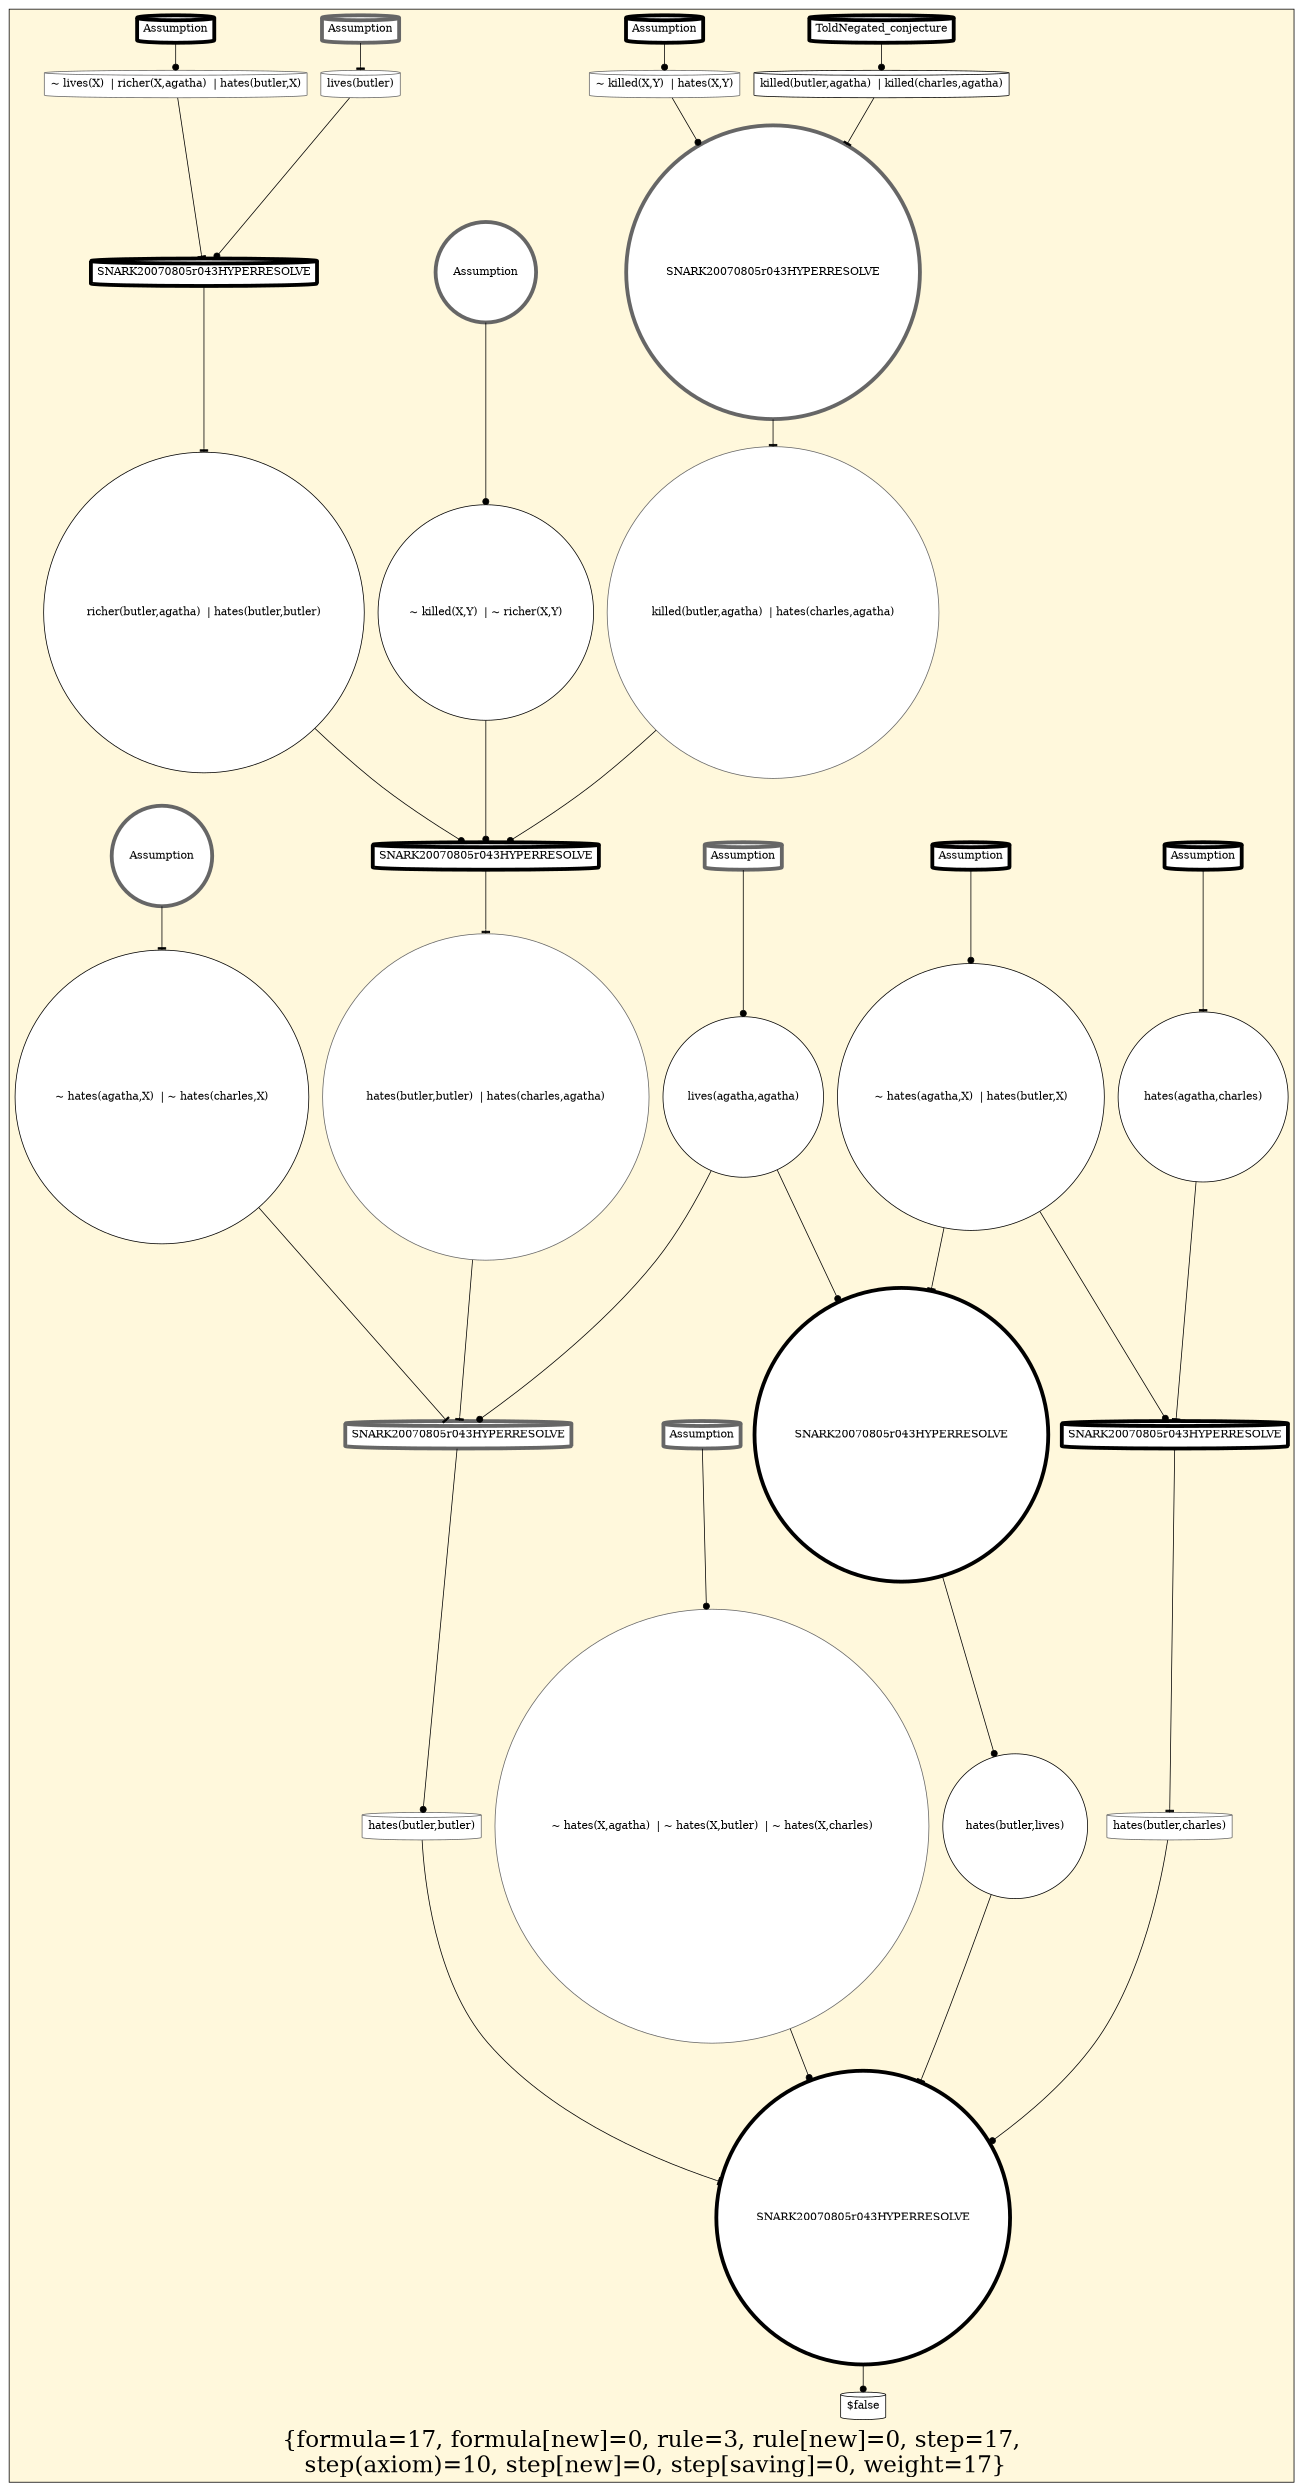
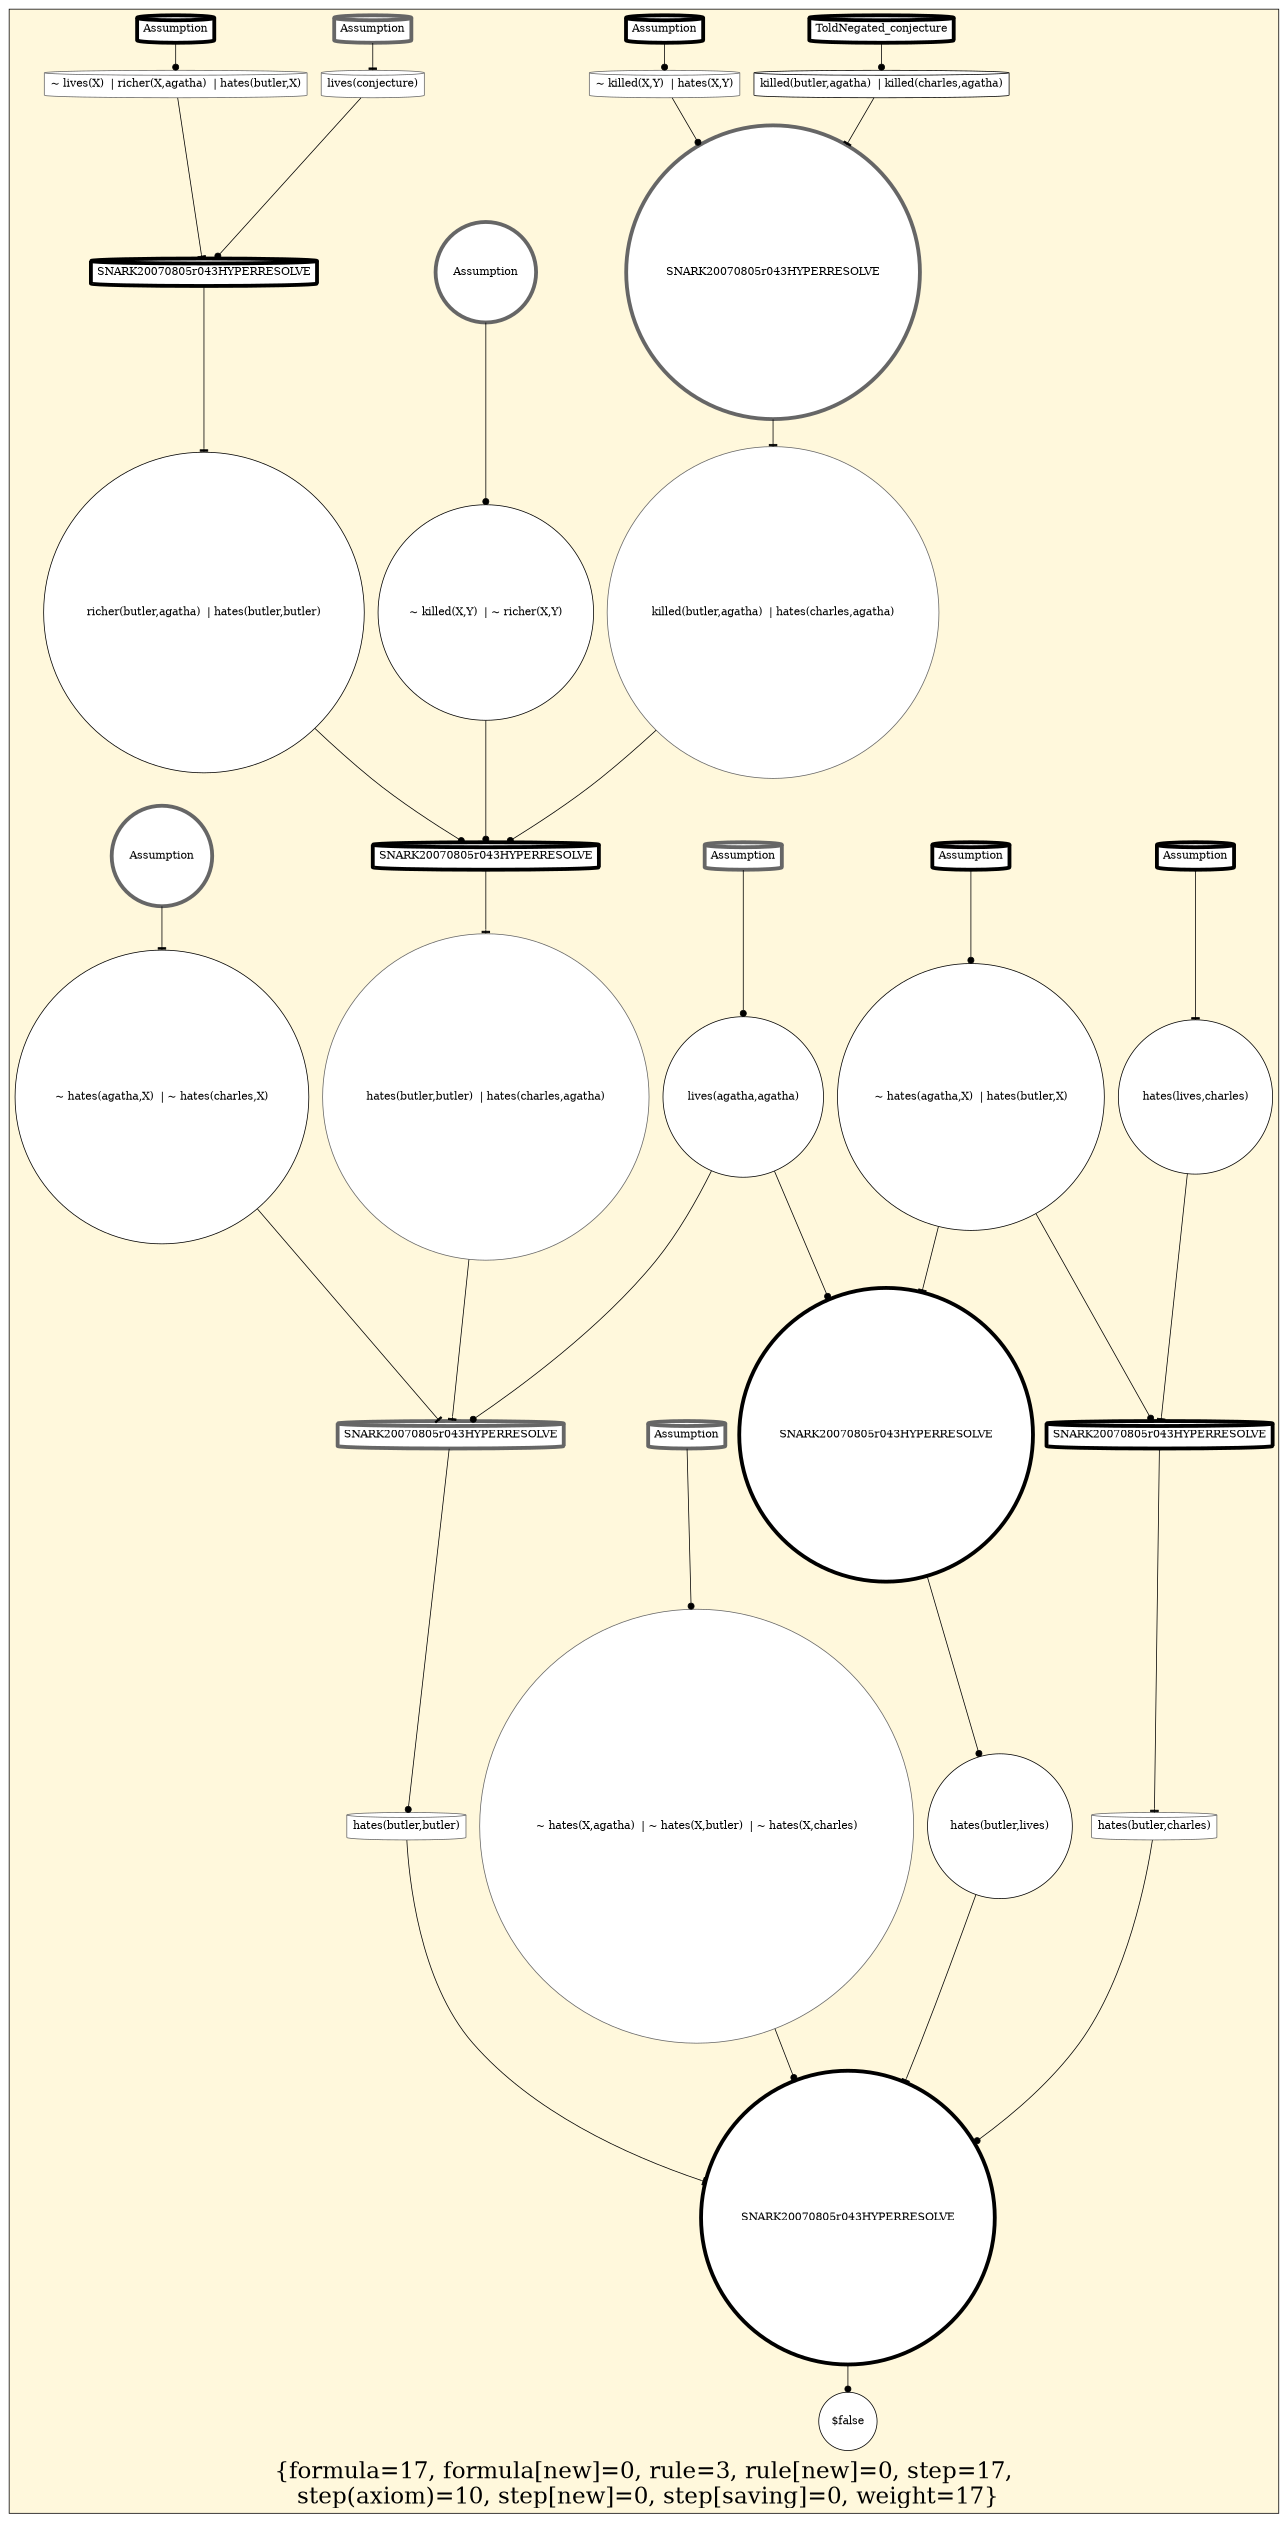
node "lives(butler)": label "lives(butler)" -> "lives(conjecture)"
node "hates(agatha,charles)": label "hates(agatha,charles)" -> "hates(lives,charles)"
node "$false": shape cylinder -> circle
